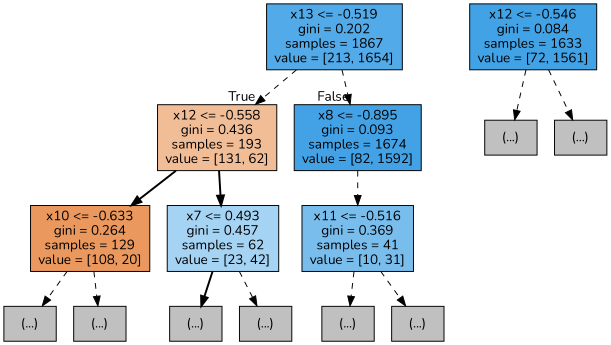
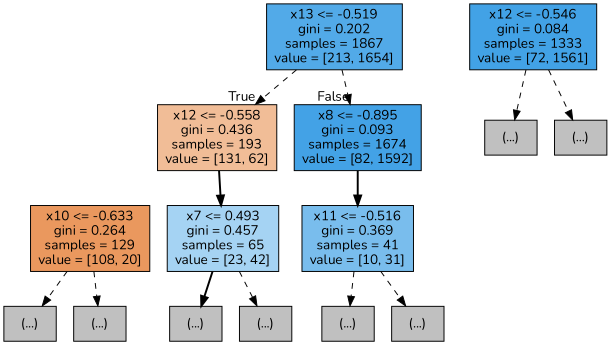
node "x12 <= -0.546 gini = 0.084 samples = 1633 value = [72, 1561]": label "x12 <= -0.546 gini = 0.084 samples = 1633 value = [72, 1561]" -> "x12 <= -0.546 gini = 0.084 samples = 1333 value = [72, 1561]"
edge "x8 <= -0.895 gini = 0.093 samples = 1674 value = [82, 1592]" -> "x11 <= -0.516 gini = 0.369 samples = 41 value = [10, 31]": style dashed -> bold
edge "x12 <= -0.558 gini = 0.436 samples = 193 value = [131, 62]" -> "x10 <= -0.633 gini = 0.264 samples = 129 value = [108, 20]": removed
node "x7 <= 0.493 gini = 0.457 samples = 62 value = [23, 42]": label "x7 <= 0.493 gini = 0.457 samples = 62 value = [23, 42]" -> "x7 <= 0.493 gini = 0.457 samples = 65 value = [23, 42]"
